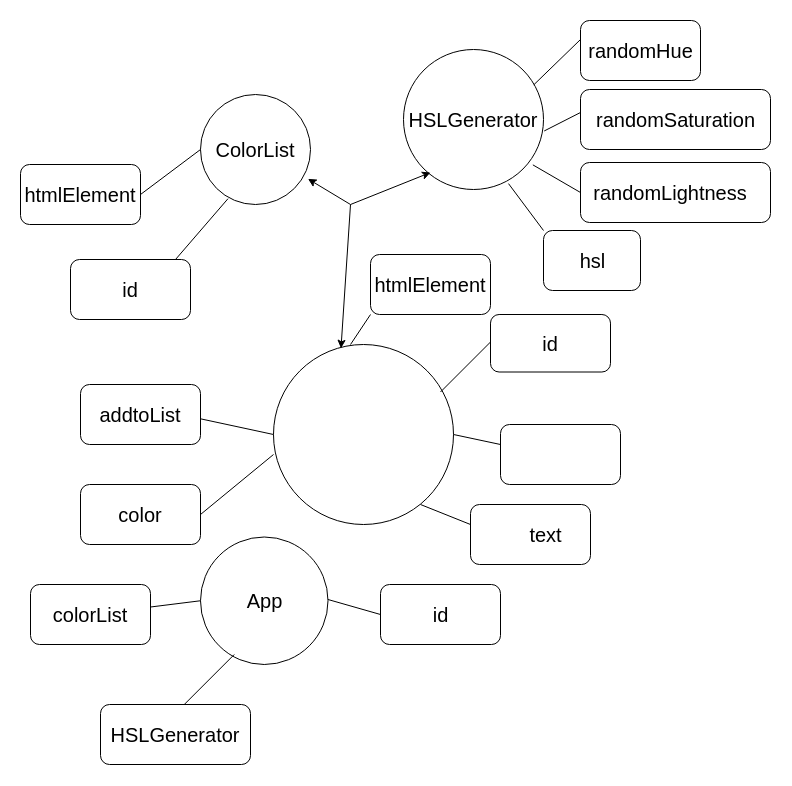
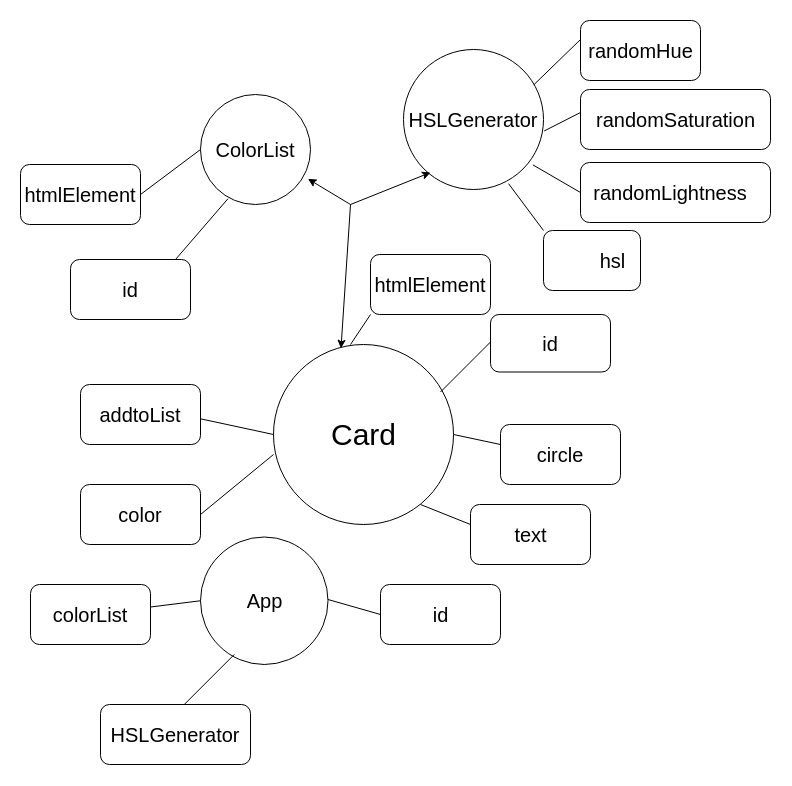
node "hsl": moved (592, 261) -> (612, 261)
node "Card": added
node "circle": added
node "text": moved (546, 535) -> (531, 535)
